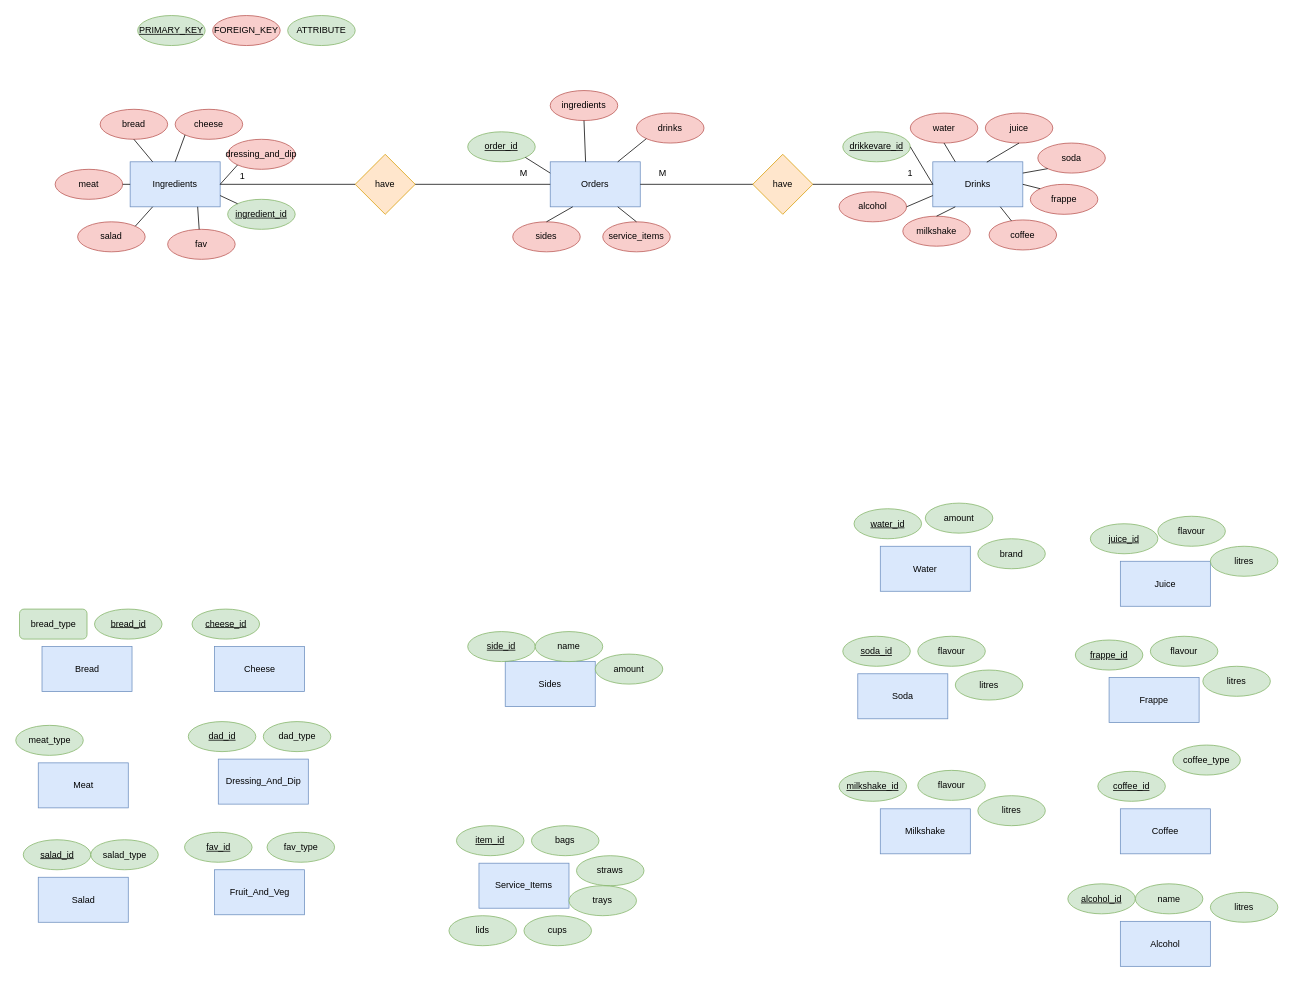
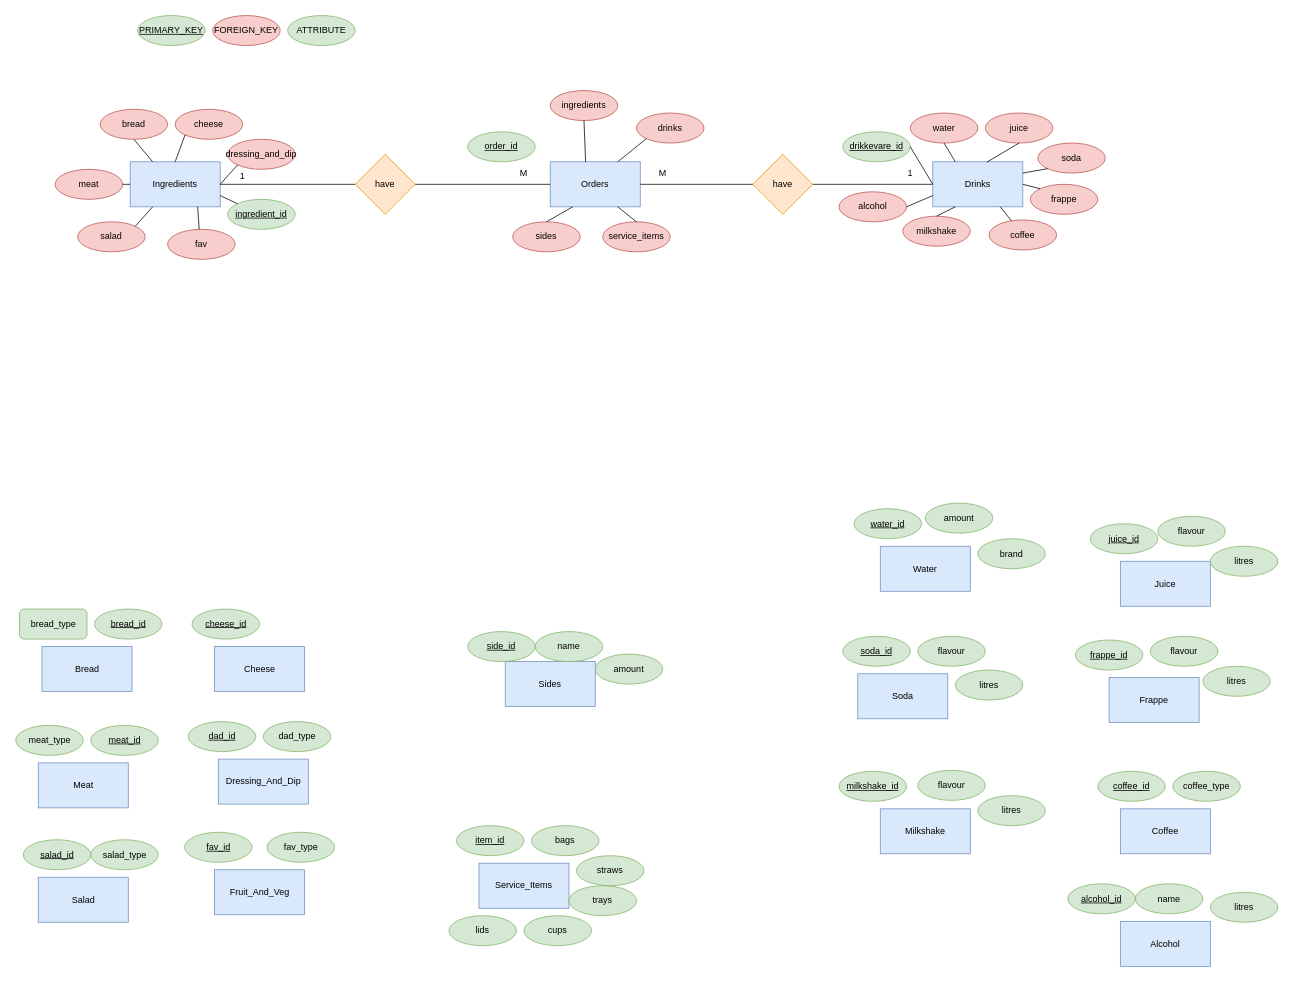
edge "order_id" -- "Orders": removed
node "meat_id": added
node "coffee_type": moved (1206, 760) -> (1206, 786)
